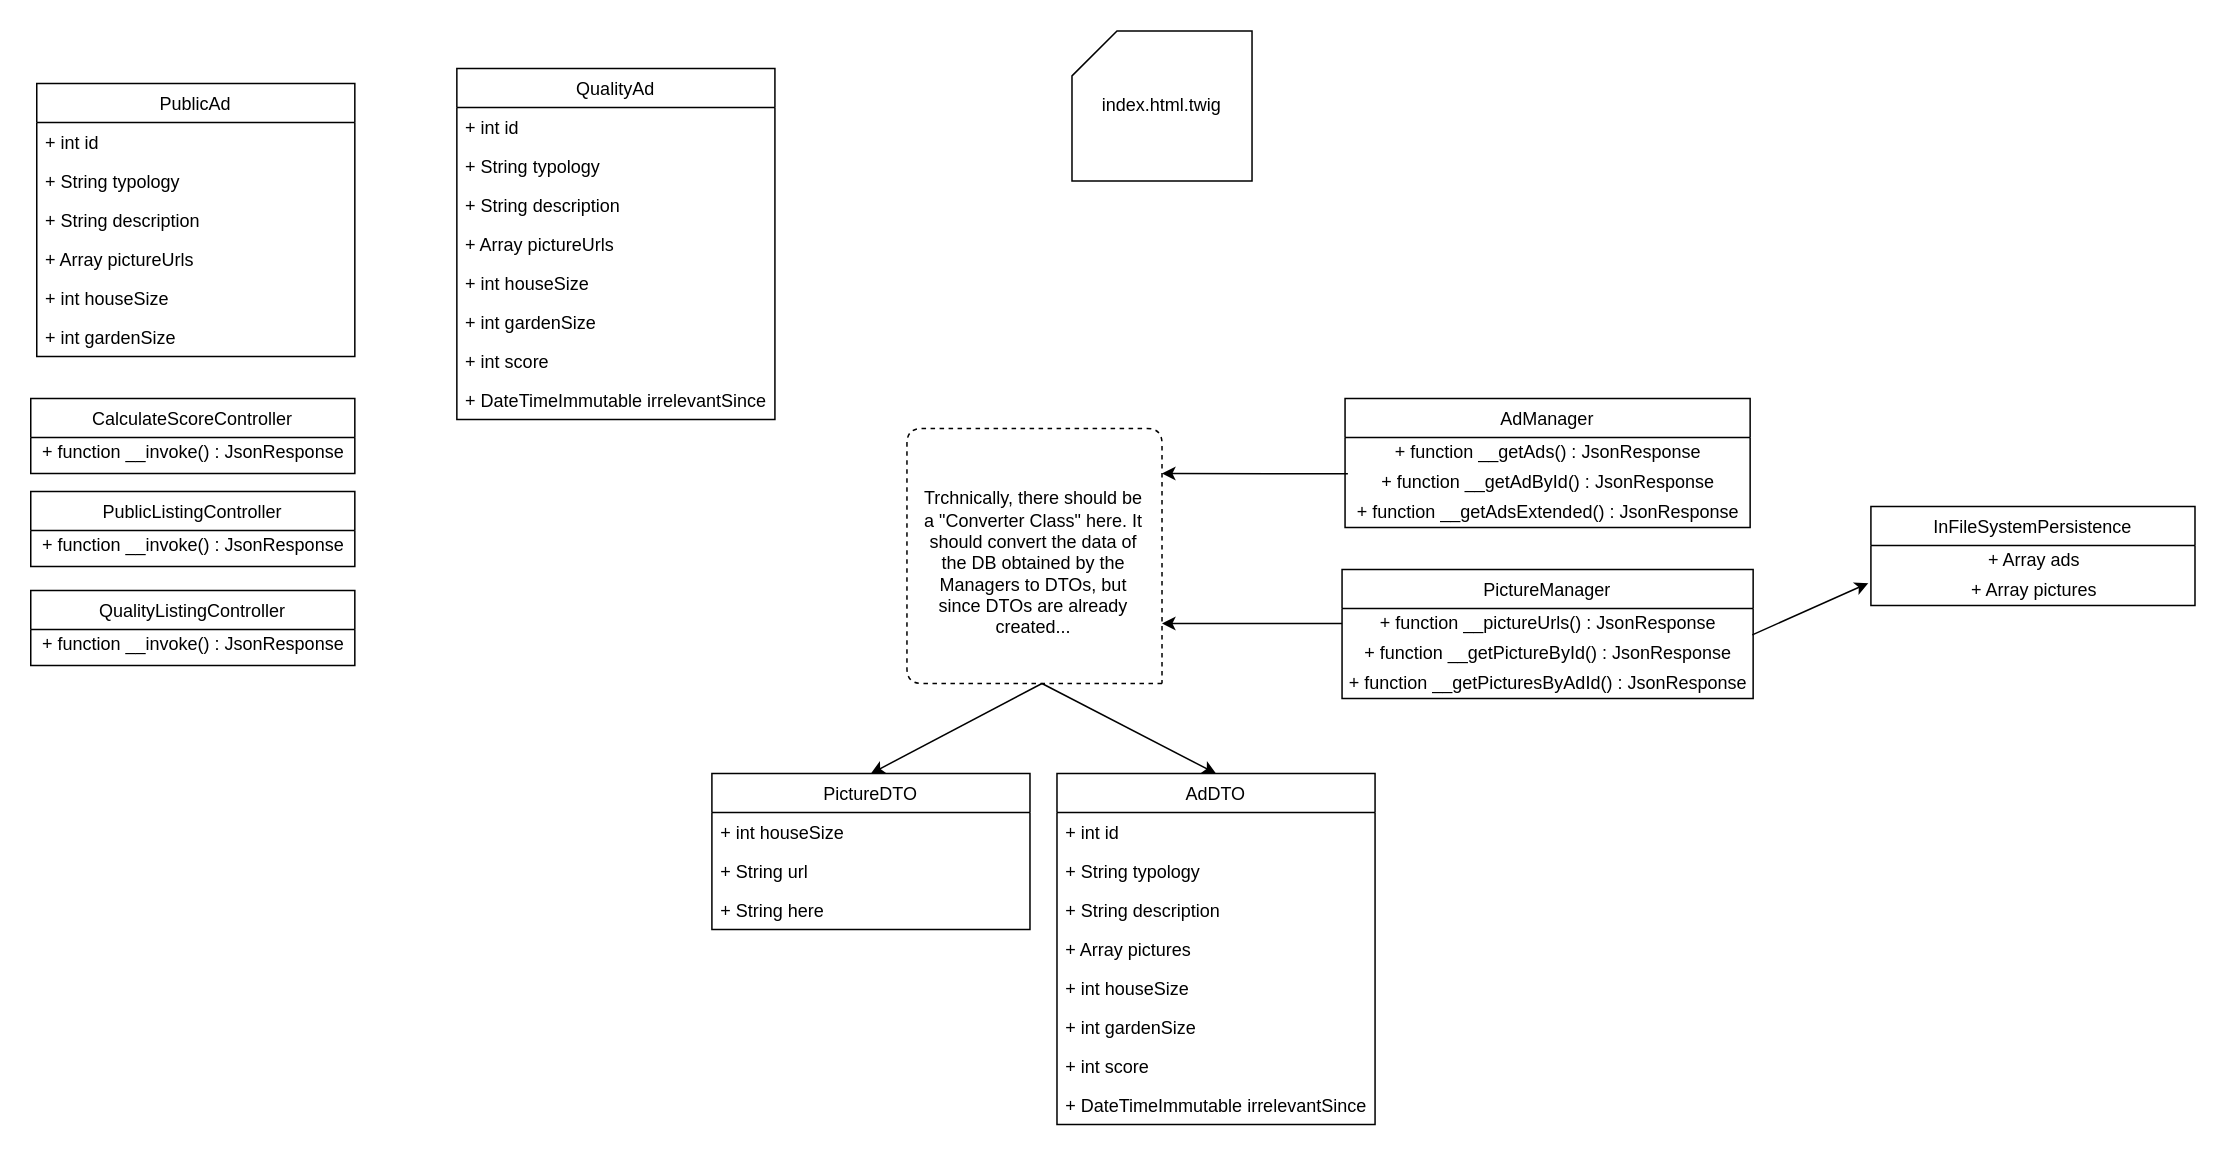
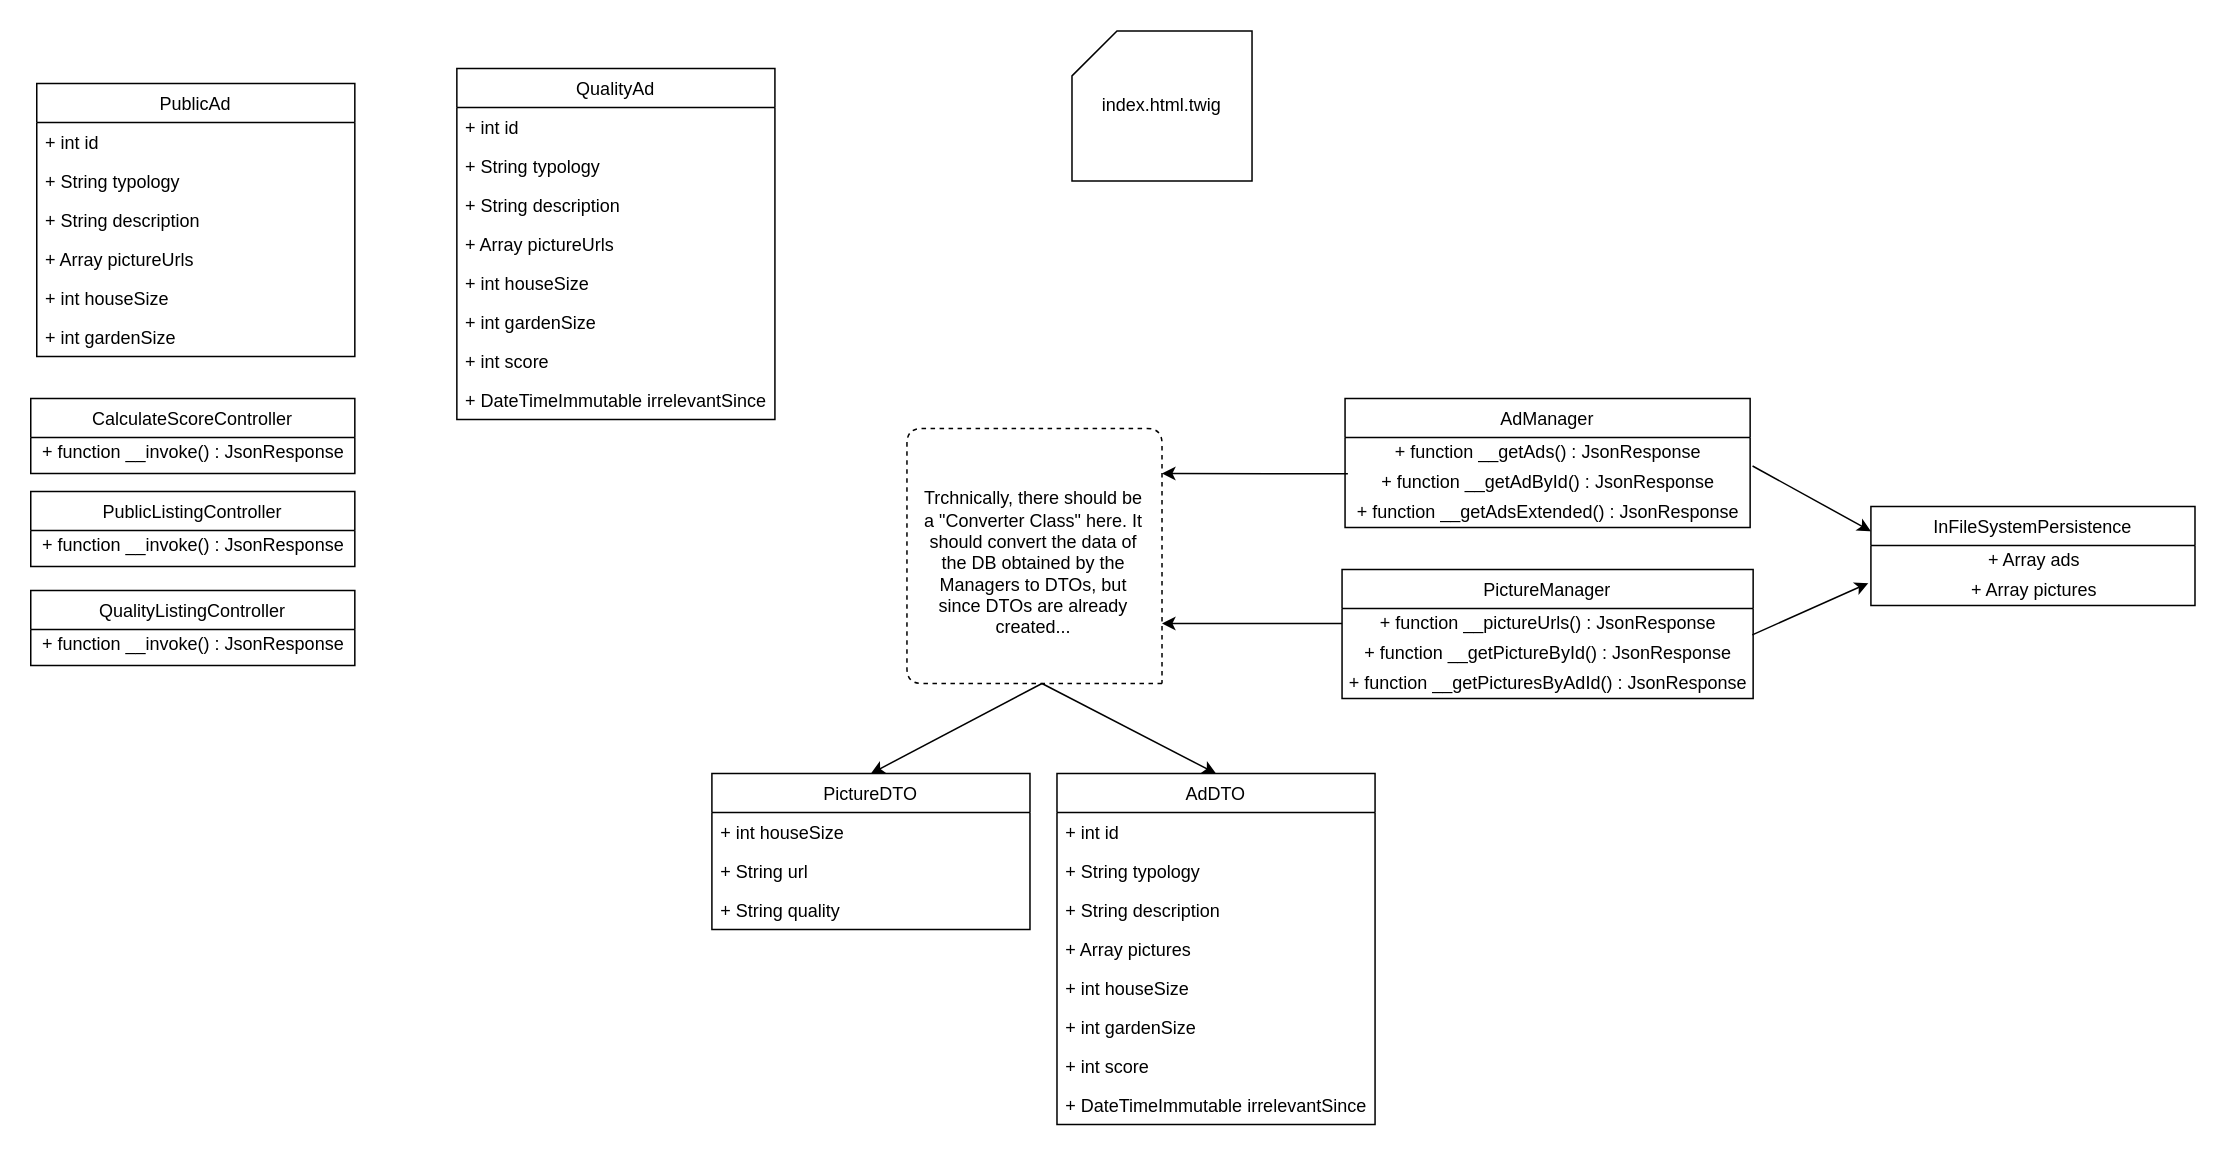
edge "+ function __getAds() : JsonResponse" -> "InFileSystemPersistence": added
node "+ String here": label "+ String here" -> "+ String quality"
